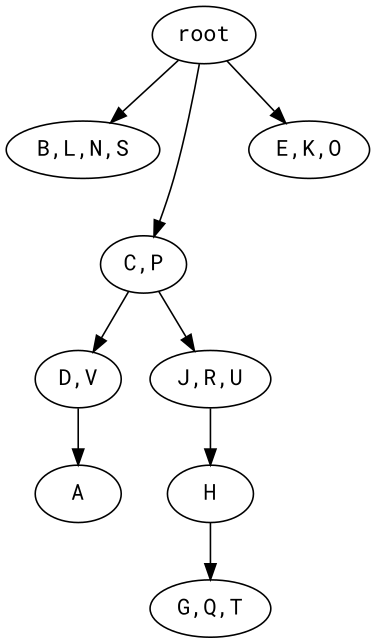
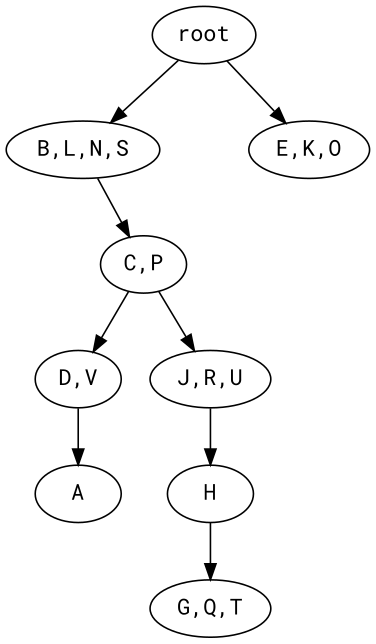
edge "root" -> "C,P": now "B,L,N,S" -> "C,P"
